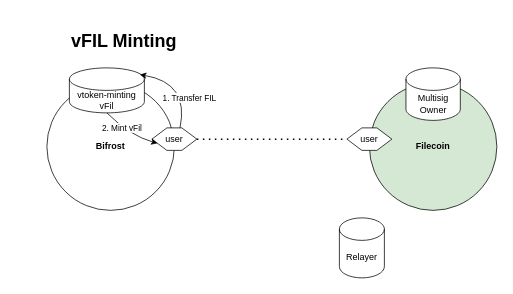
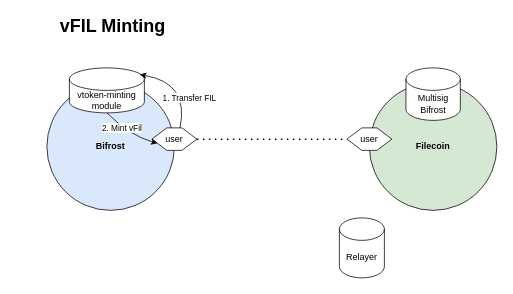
node "vFIL Minting": moved (124, 42) -> (113, 27)
node "vtoken-minting vFil": label "vtoken-minting vFil" -> "vtoken-minting module"
node "Multisig Owner": label "Multisig Owner" -> "Multisig Bifrost"
node "Bifrost": fillcolor #ffffff -> #dae8fc
